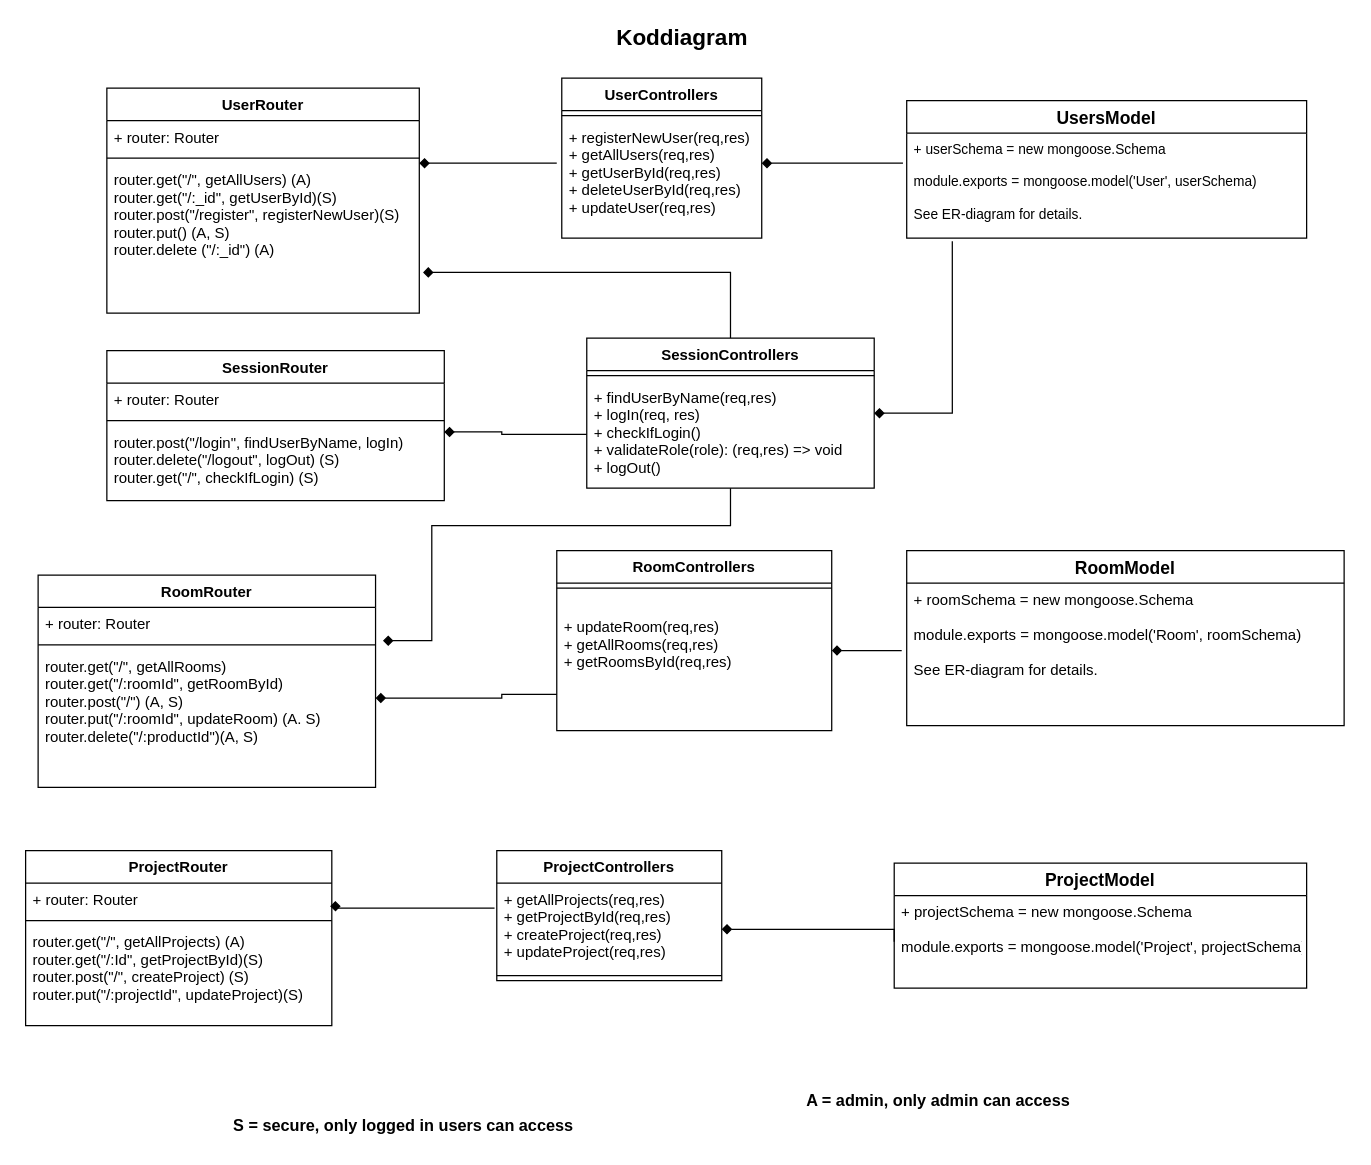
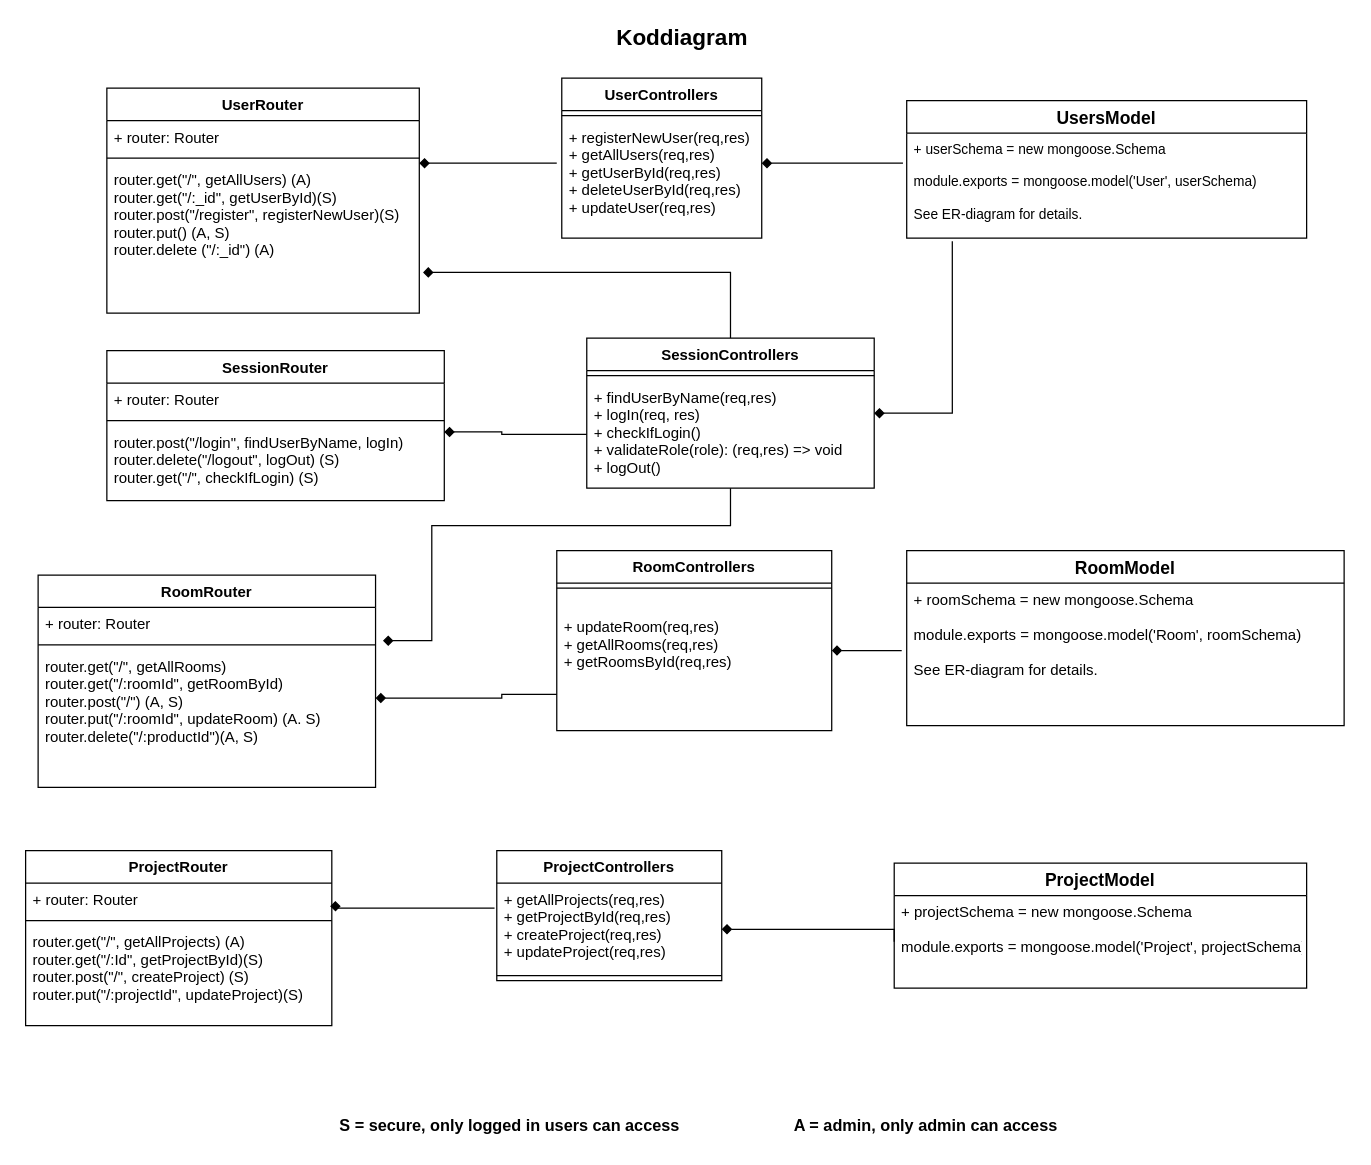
node "A = admin, only admin can access": moved (938, 1101) -> (926, 1126)
node "S = secure, only logged in users can access": moved (403, 1126) -> (509, 1126)
